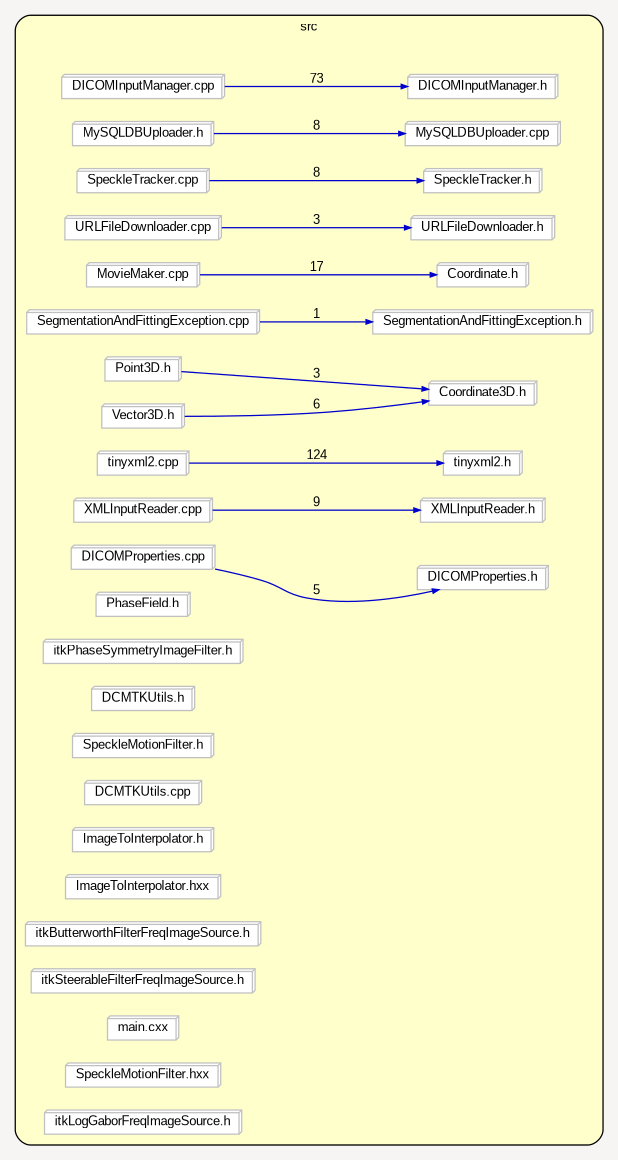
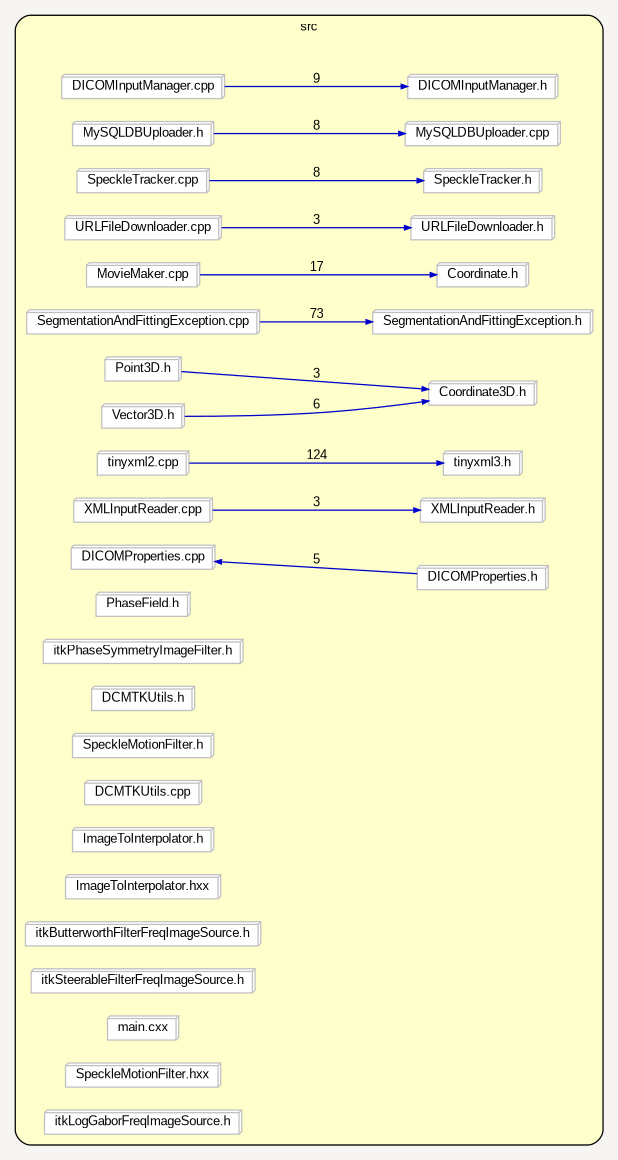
edge "DICOMInputManager.cpp" -> "DICOMInputManager.h": label "73" -> "9"
edge "SegmentationAndFittingException.cpp" -> "SegmentationAndFittingException.h": label "1" -> "73"
node "tinyxml2.h": label "tinyxml2.h" -> "tinyxml3.h"
edge "XMLInputReader.cpp" -> "XMLInputReader.h": label "9" -> "3"
edge "DICOMProperties.cpp" -> "DICOMProperties.h": reversed
